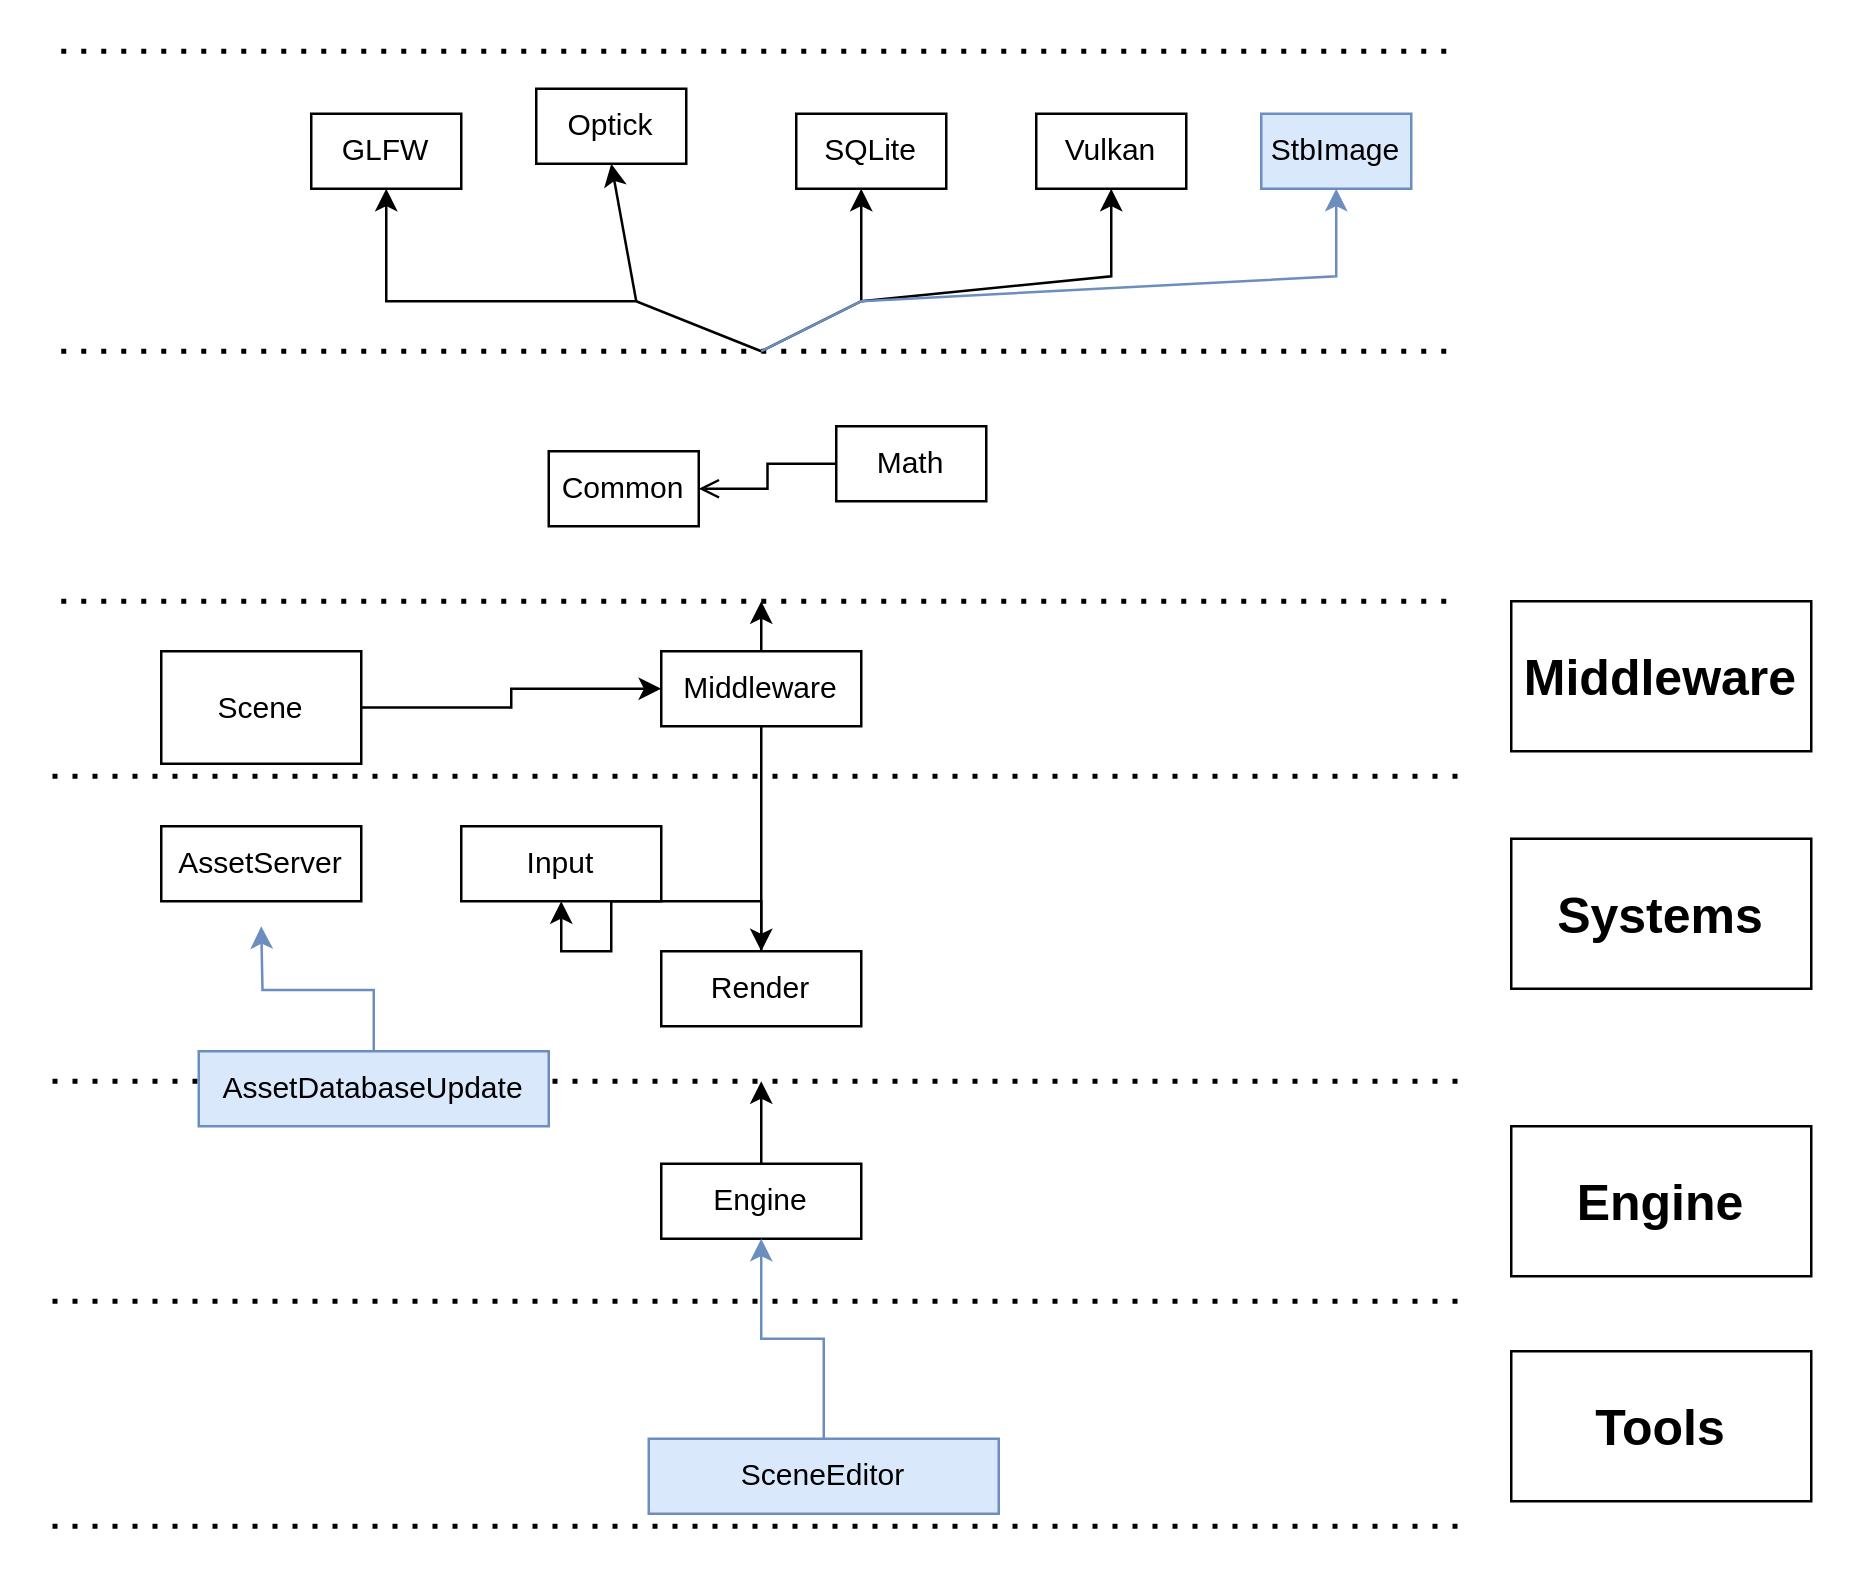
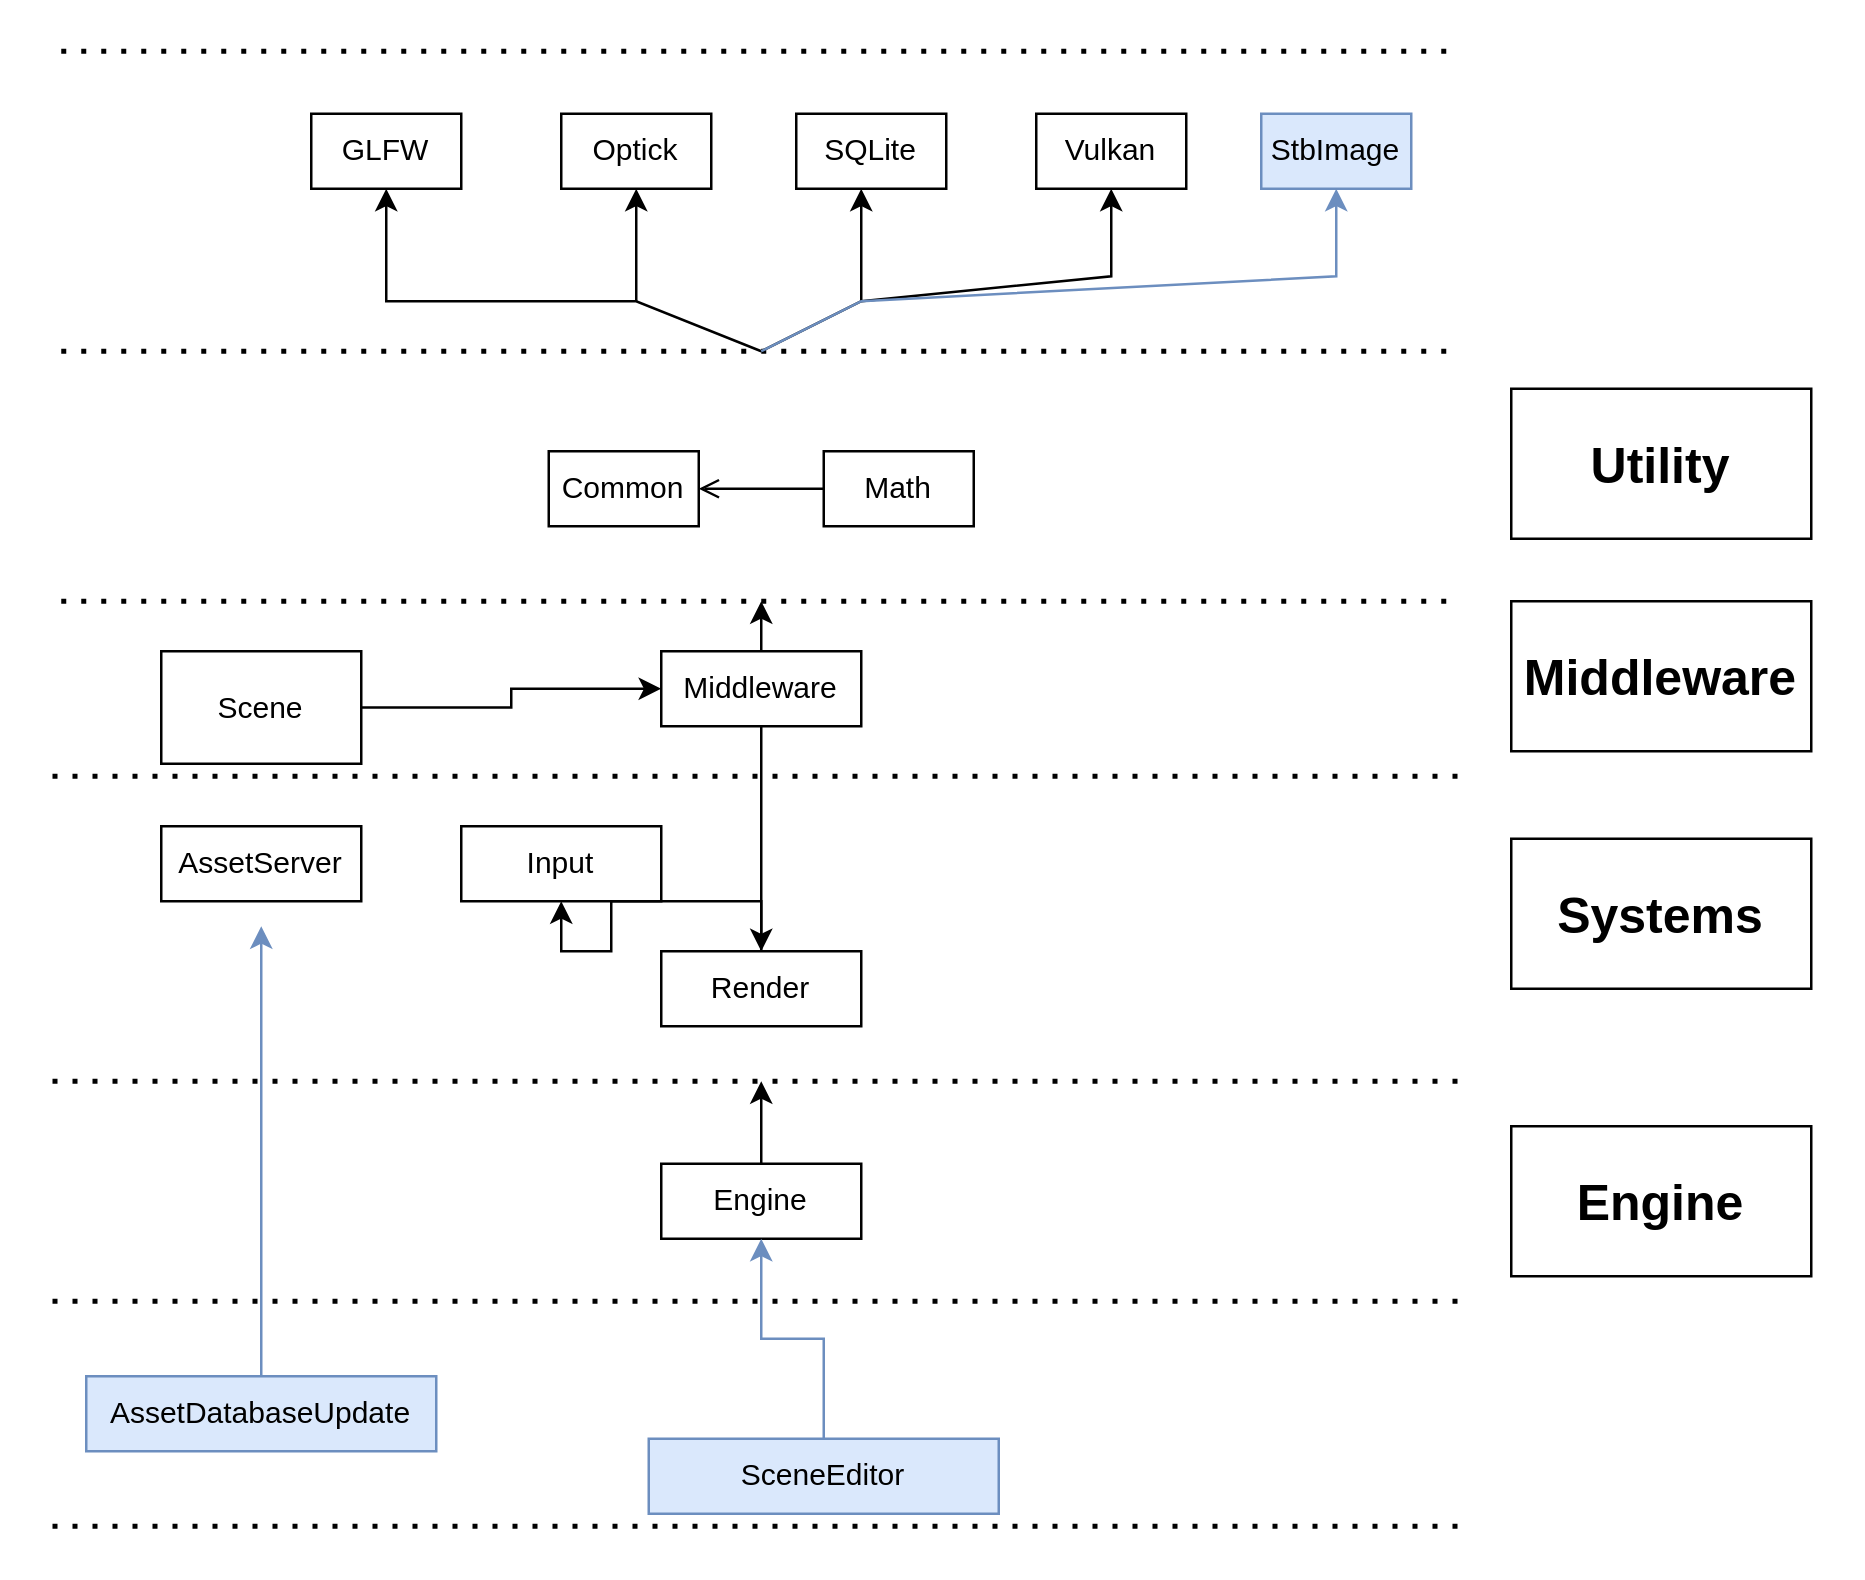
node "Optick": moved (611, 126) -> (636, 151)
node "Math": moved (911, 464) -> (899, 489)
node "Utility": added
node "AssetDatabaseUpdate": moved (374, 1089) -> (261, 1414)
node "Tools": removed
